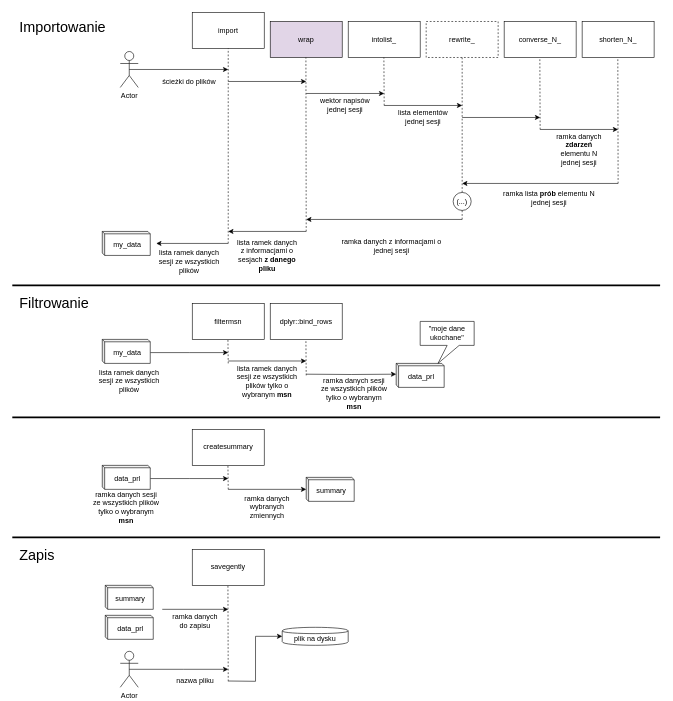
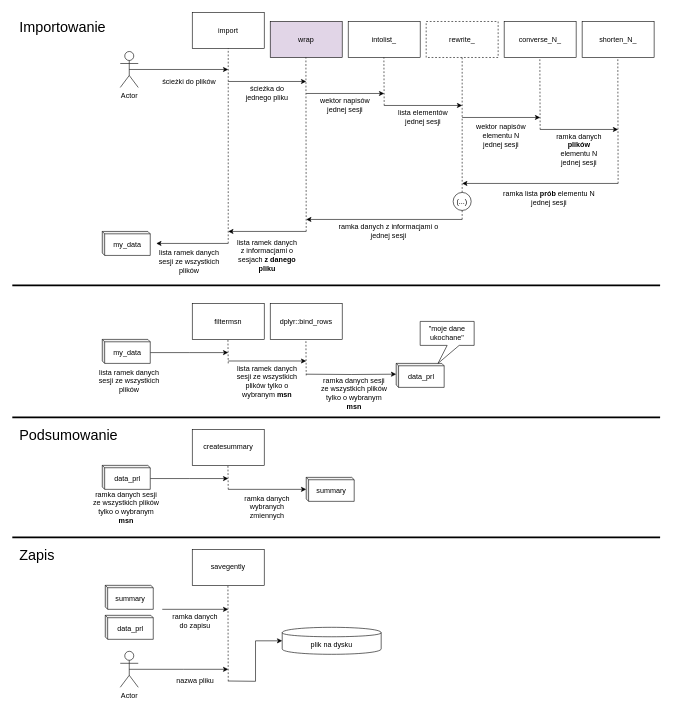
node "ścieżka do jednego pliku": added
node "wektor napisów elementu N jednej sesji": added
node "ramka danych zdarzeń elementu N jednej sesji": label "ramka danych zdarzeń elementu N jednej sesji" -> "ramka danych plików elementu N jednej sesji"
node "ramka danych z informacjami o jednej sesji": moved (392, 246) -> (389, 231)
node "Filtrowanie": removed
node "Podsumowanie": added
node "plik na dysku": size 66x18 -> 99x27
